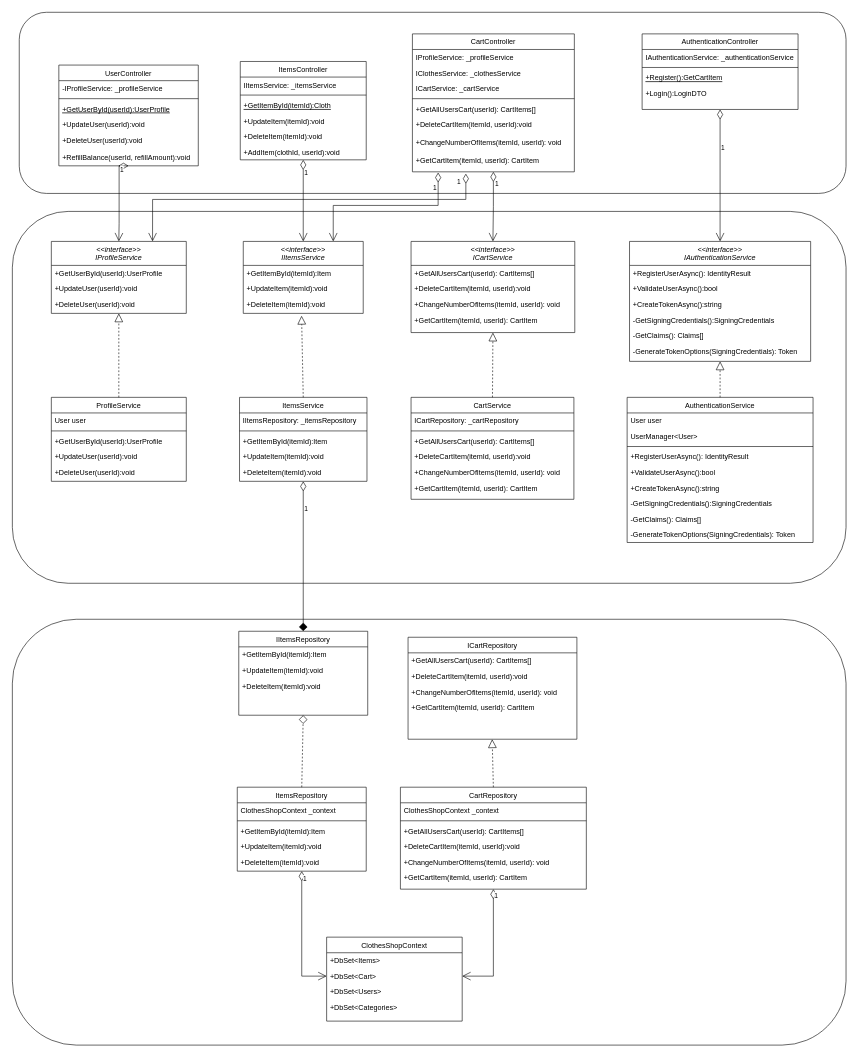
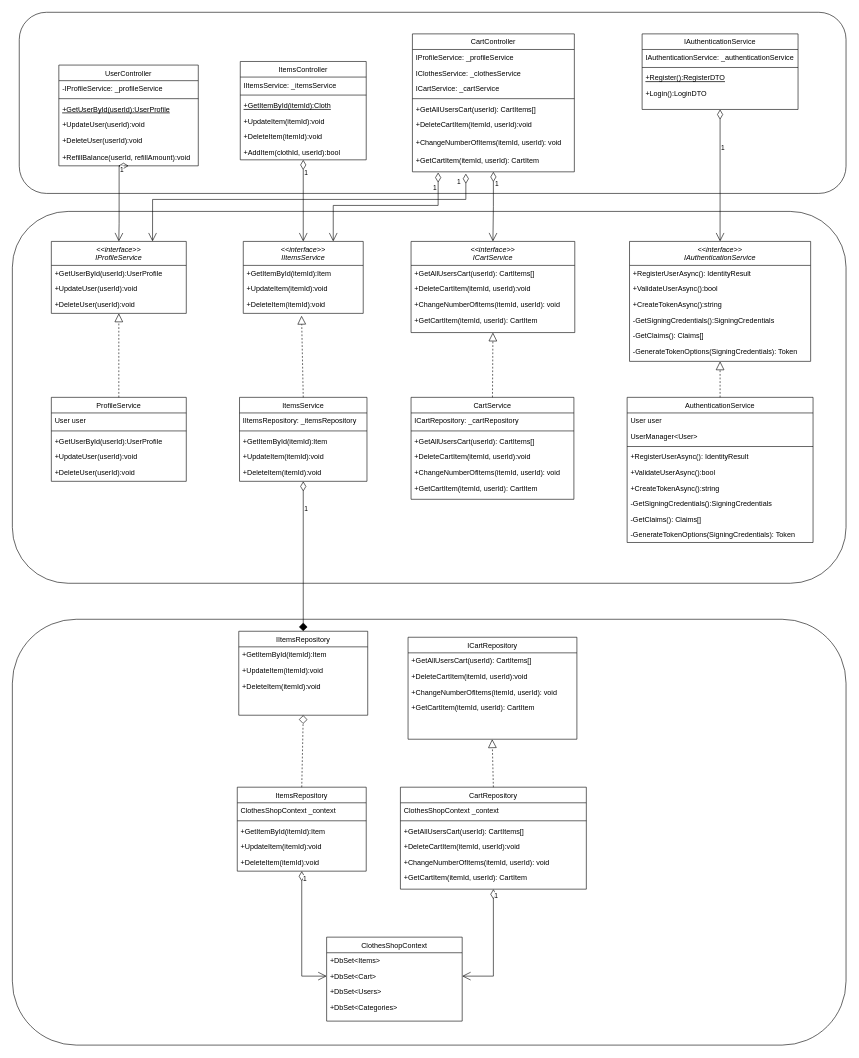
node "AuthenticationController": label "AuthenticationController" -> "IAuthenticationService"
node "+Register():GetCartItem": label "+Register():GetCartItem" -> "+Register():RegisterDTO"
node "+AddItem(clothId, userId):void": label "+AddItem(clothId, userId):void" -> "+AddItem(clothId, userId):bool"
